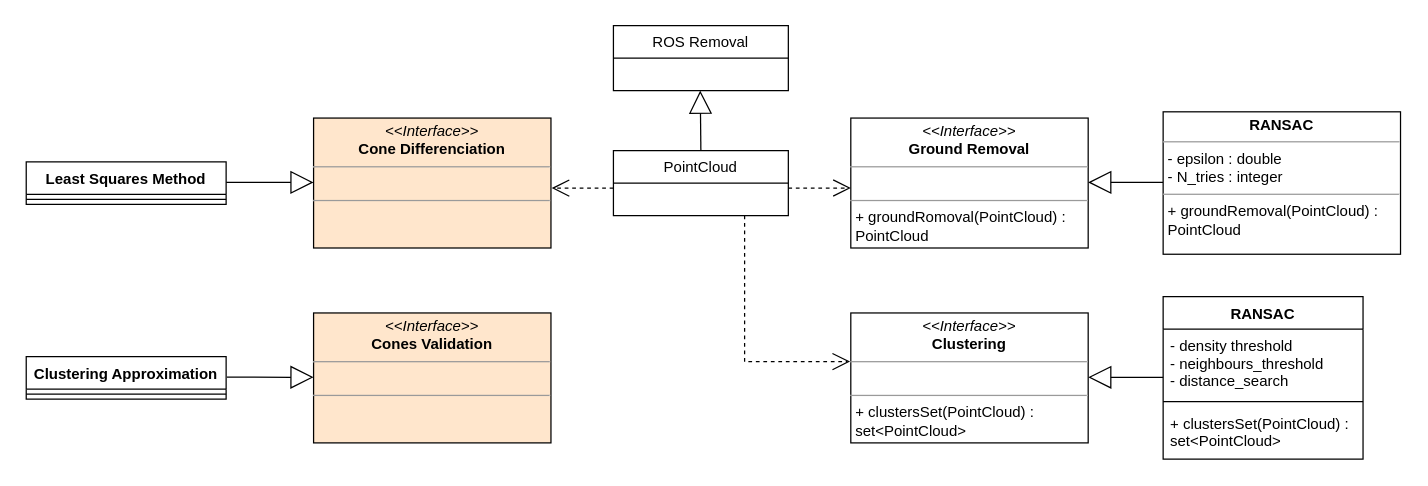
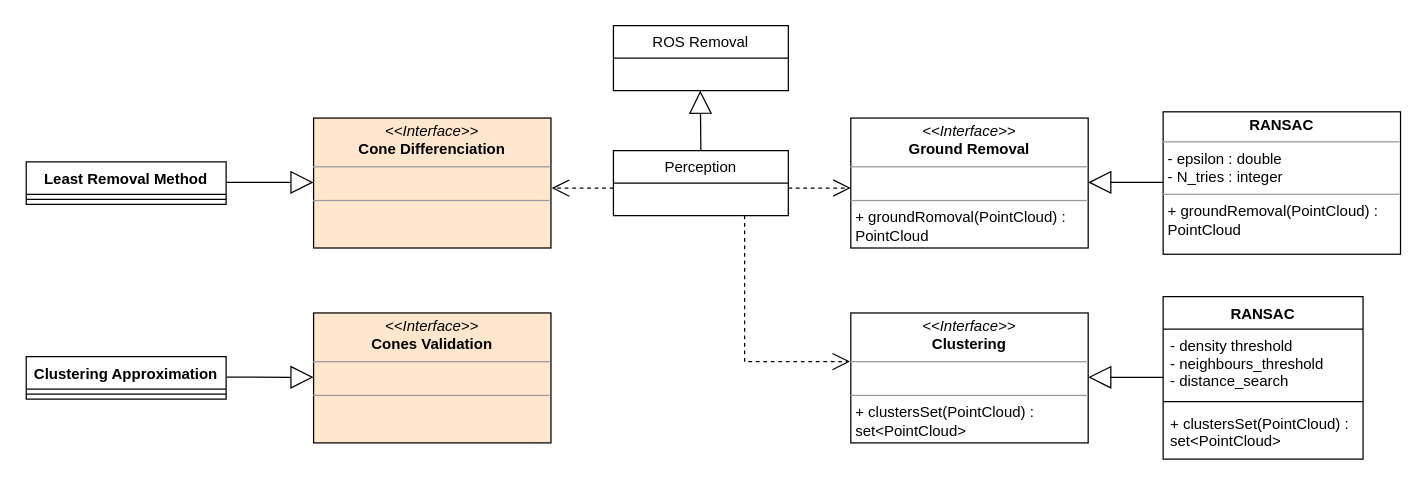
node "PointCloud": label "PointCloud" -> "Perception"
node "Least Squares Method": label "Least Squares Method" -> "Least Removal Method"
